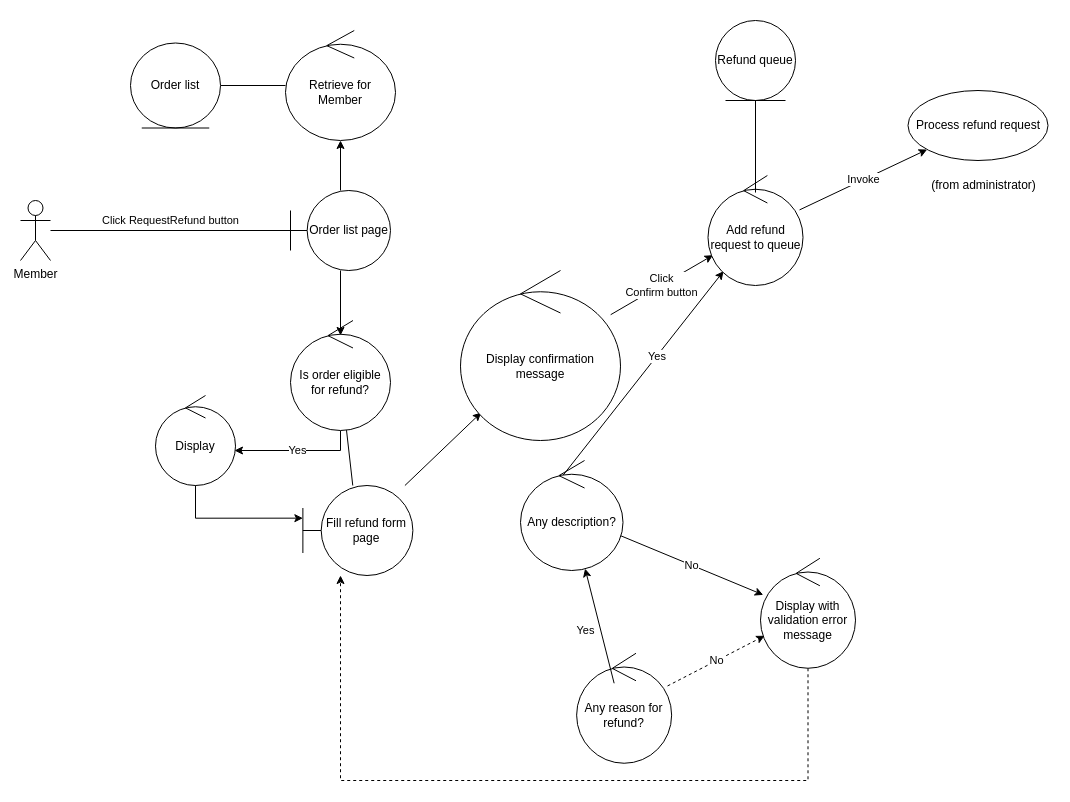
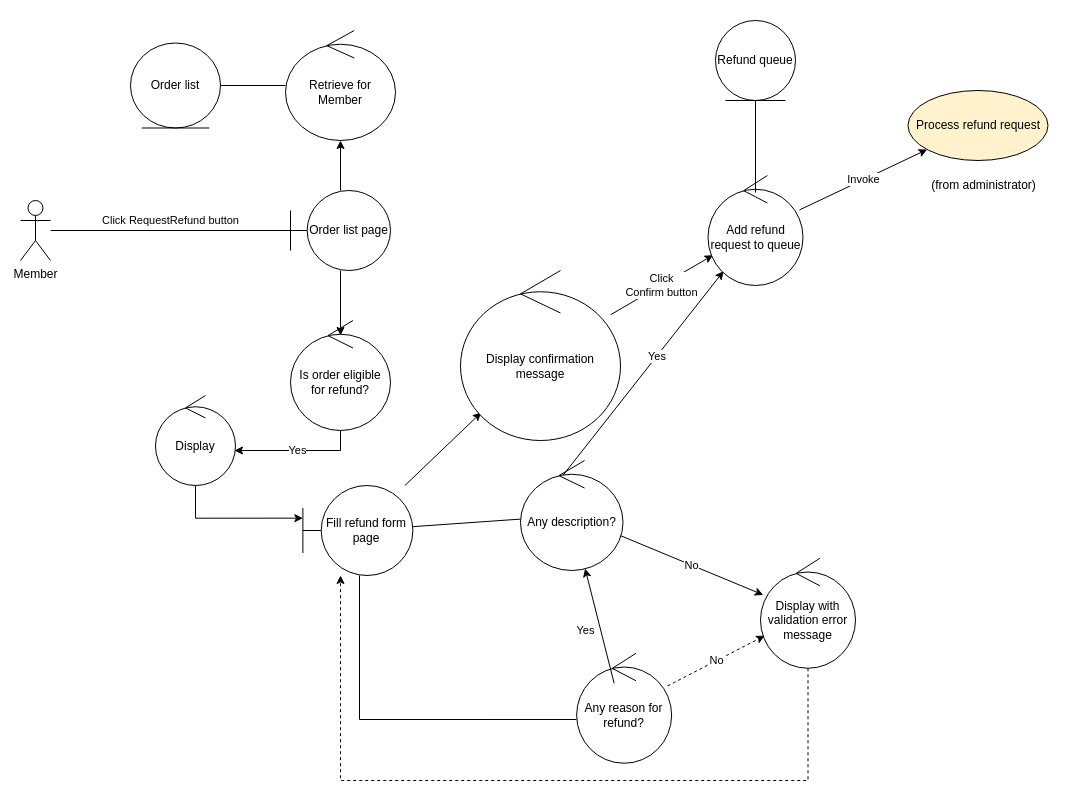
node "Process refund request": fillcolor #ffffff -> #fff2cc
edge "Is order eligible for refund?" -- "Fill refund form page": now "Any description?" -- "Fill refund form page"
edge "Fill refund form page" -- "Any reason for refund?": added
